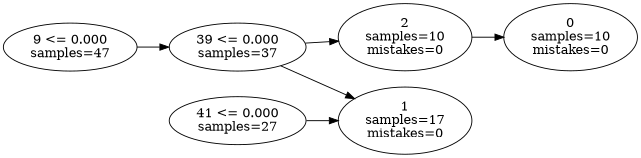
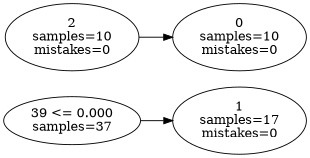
edge "39 <= 0.000 samples=37" -> "2 samples=10 mistakes=0": removed
node "9 <= 0.000 samples=47": removed
node "41 <= 0.000 samples=27": removed
